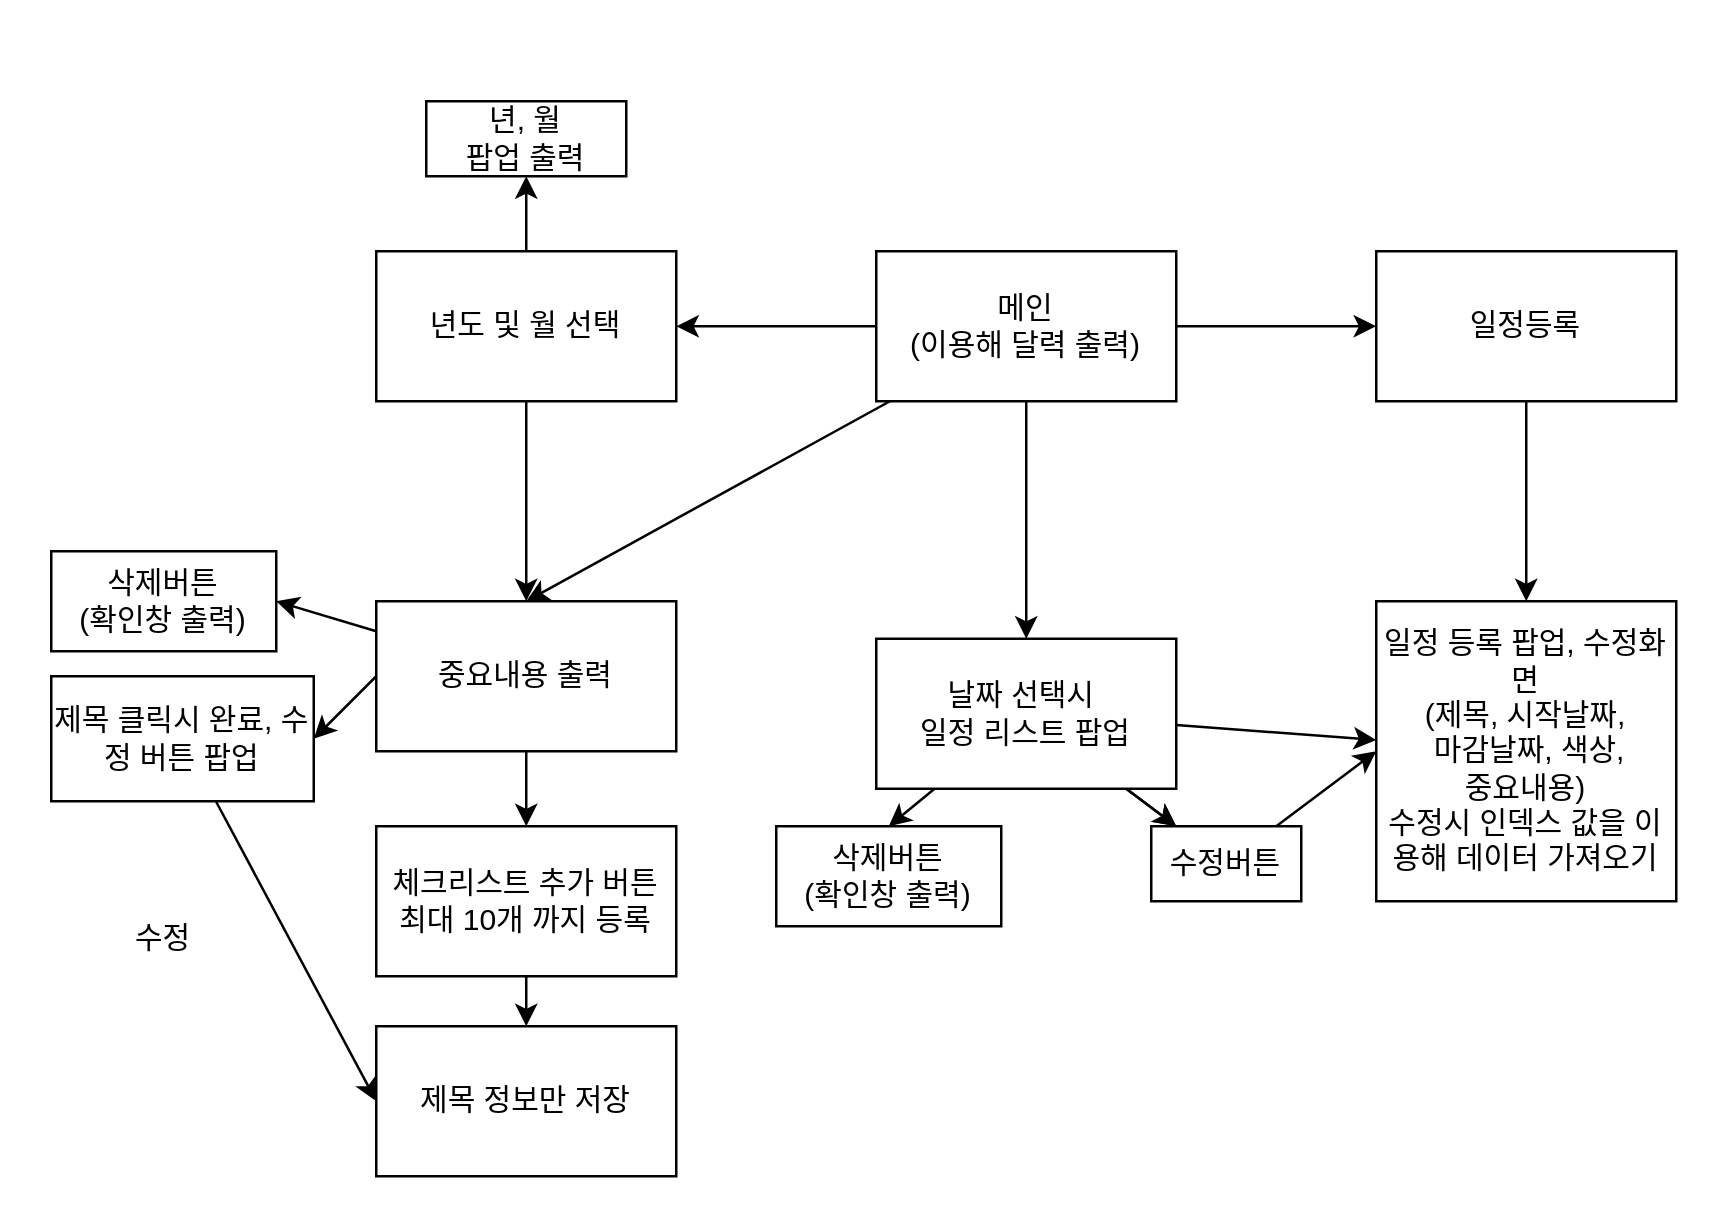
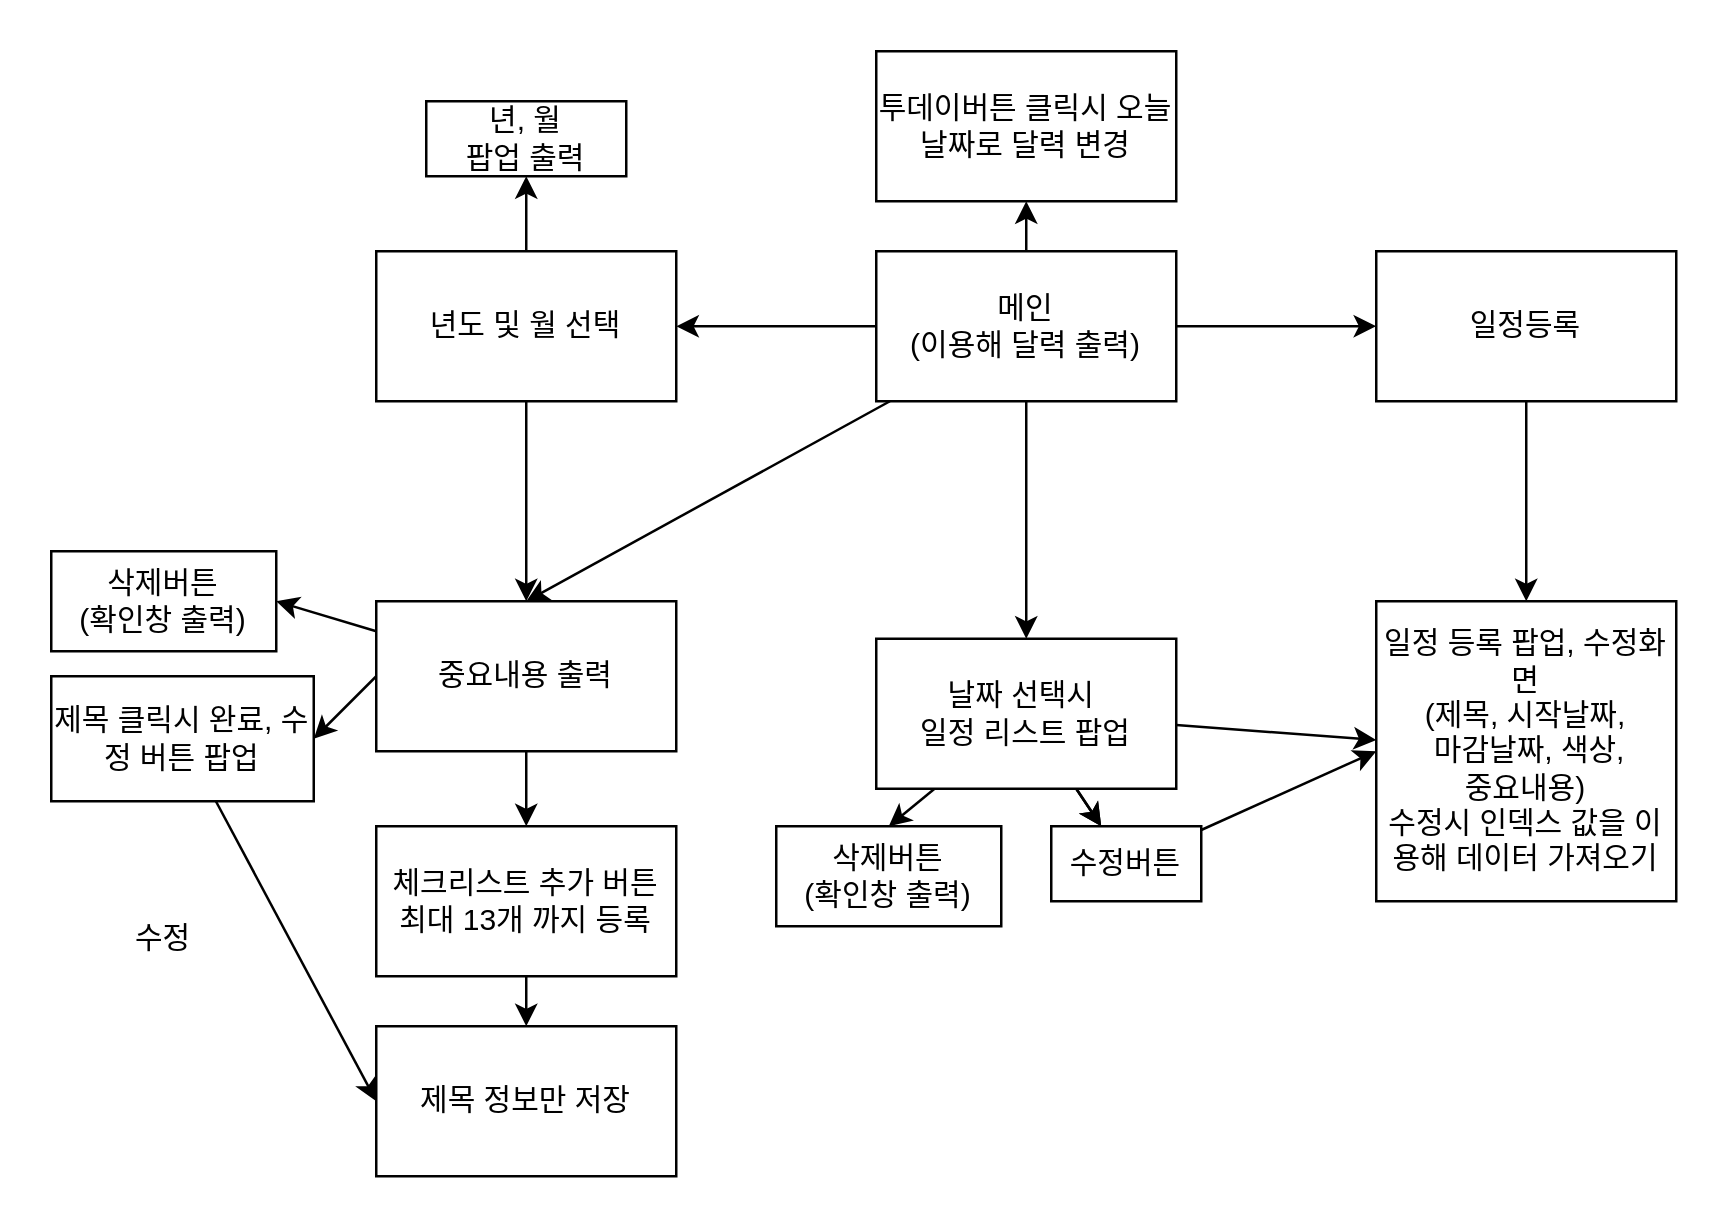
node "투데이버튼 클릭시 오늘 날짜로 달력 변경": added
edge "메인 (이용해 달력 출력)" -> "투데이버튼 클릭시 오늘 날짜로 달력 변경": added
node "수정버튼": moved (1226, 864) -> (1126, 864)
node "체크리스트 추가 버튼 최대 10개 까지 등록": label "체크리스트 추가 버튼 최대 10개 까지 등록" -> "체크리스트 추가 버튼 최대 13개 까지 등록"
